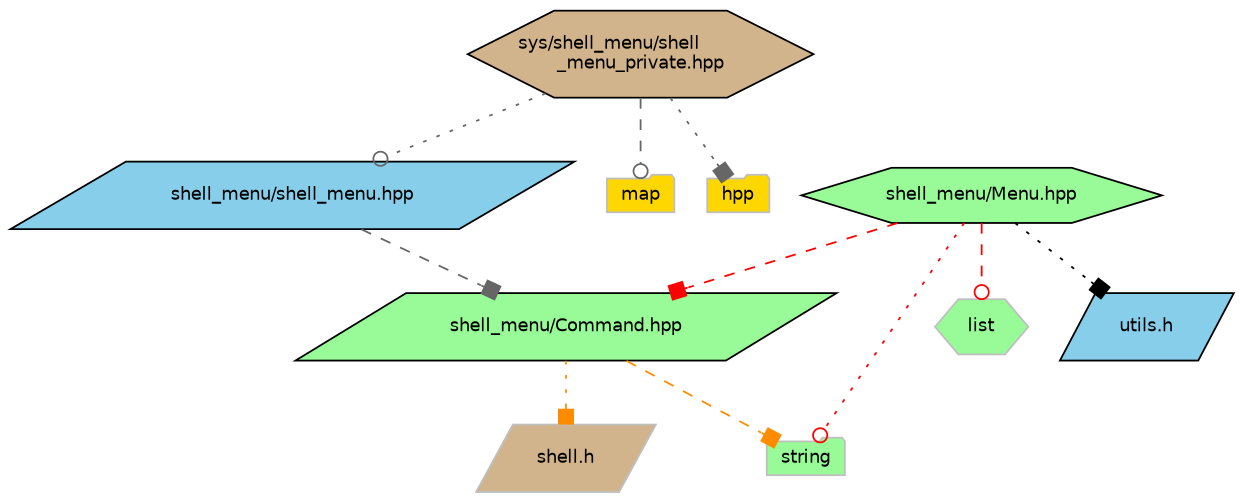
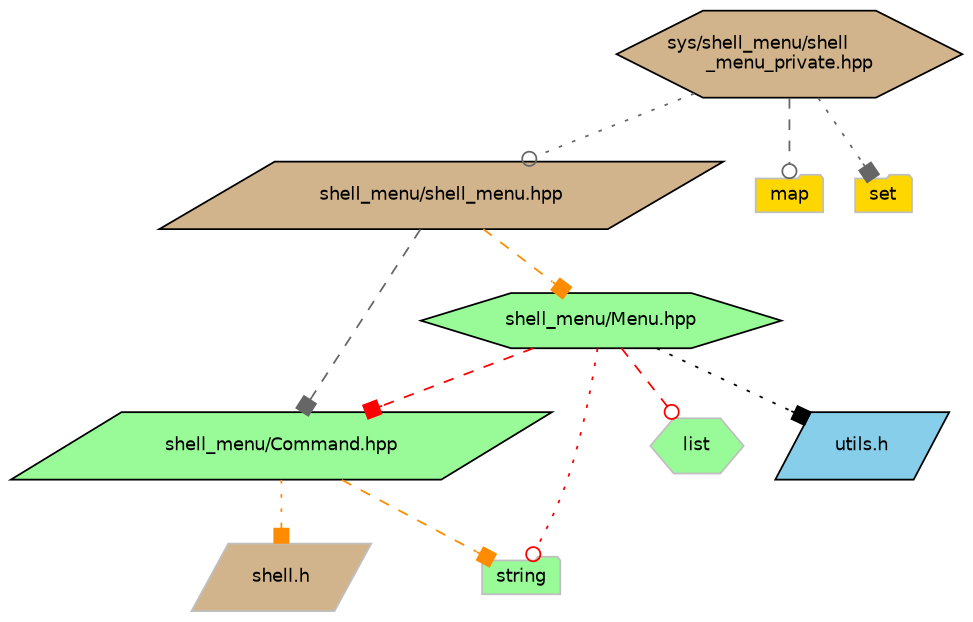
node "shell_menu/shell_menu.hpp": fillcolor skyblue -> tan
node "hpp": label "hpp" -> "set"
edge "shell_menu/shell_menu.hpp" -> "shell_menu/Menu.hpp": added
